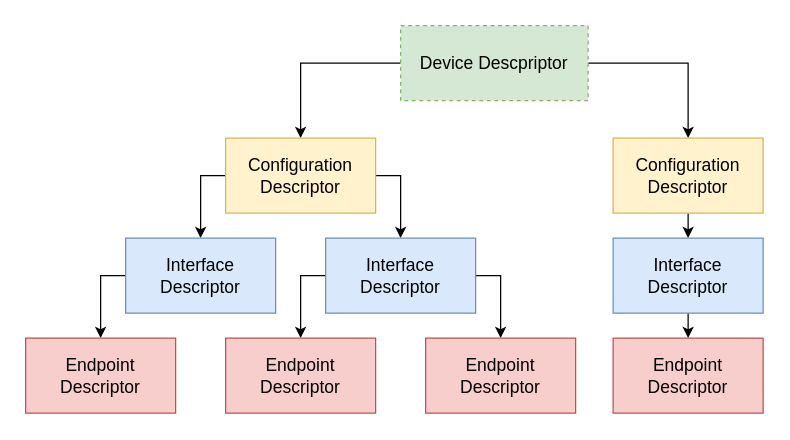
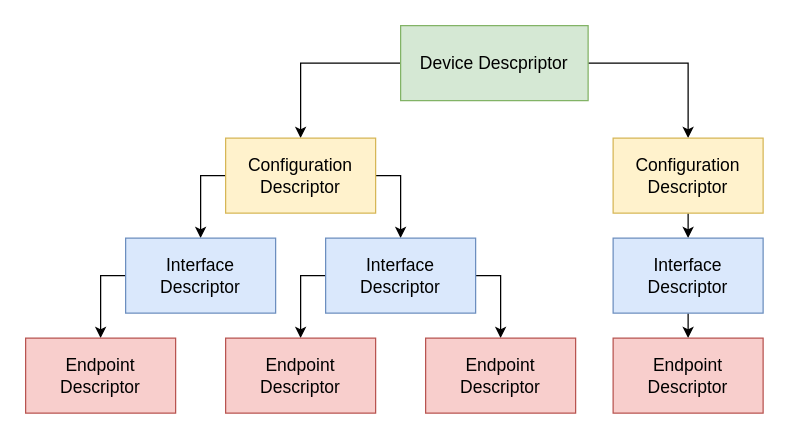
node "Device Descpriptor": style dashed -> solid
